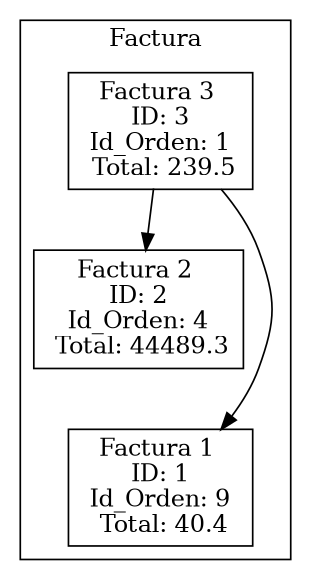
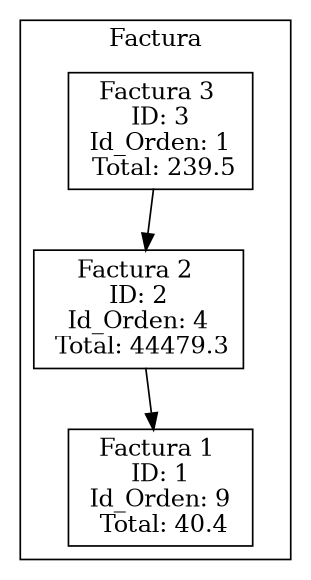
edge "Factura 3" -> "Factura 1": now "Factura 2" -> "Factura 1"
node "Factura 2": text "Total: 44489.3" -> "Total: 44479.3"
